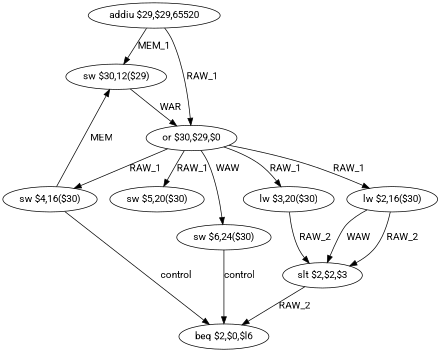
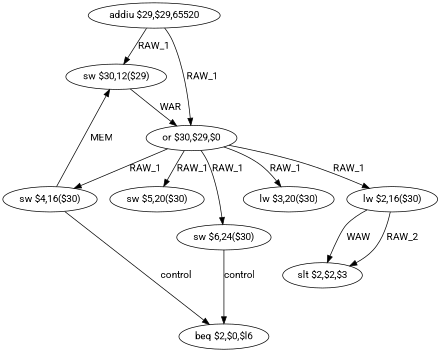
edge "addiu $29,$29,65520" -> "sw $30,12($29)": label "MEM_1" -> "RAW_1"
edge "or $30,$29,$0" -> "sw $6,24($30)": label "WAW" -> "RAW_1"
edge "lw $3,20($30)" -> "slt $2,$2,$3": removed, label "RAW_2"
edge "slt $2,$2,$3" -> "beq $2,$0,$l6": removed, label "RAW_2"
